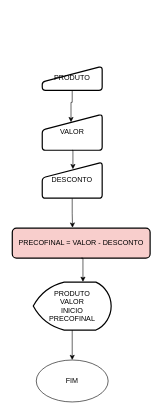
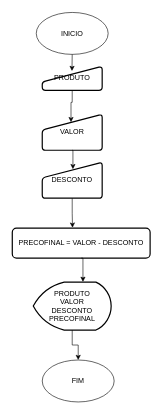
node "INICIO": added
edge "INICIO" -> "PRODUTO": added
node "PRECOFINAL = VALOR - DESCONTO": fillcolor #f8cecc -> #ffffff
node "PRODUTO VALOR INICIO PRECOFINAL": label "PRODUTO VALOR INICIO PRECOFINAL" -> "PRODUTO VALOR DESCONTO PRECOFINAL"
node "FIM": moved (72, 381) -> (78, 381)
